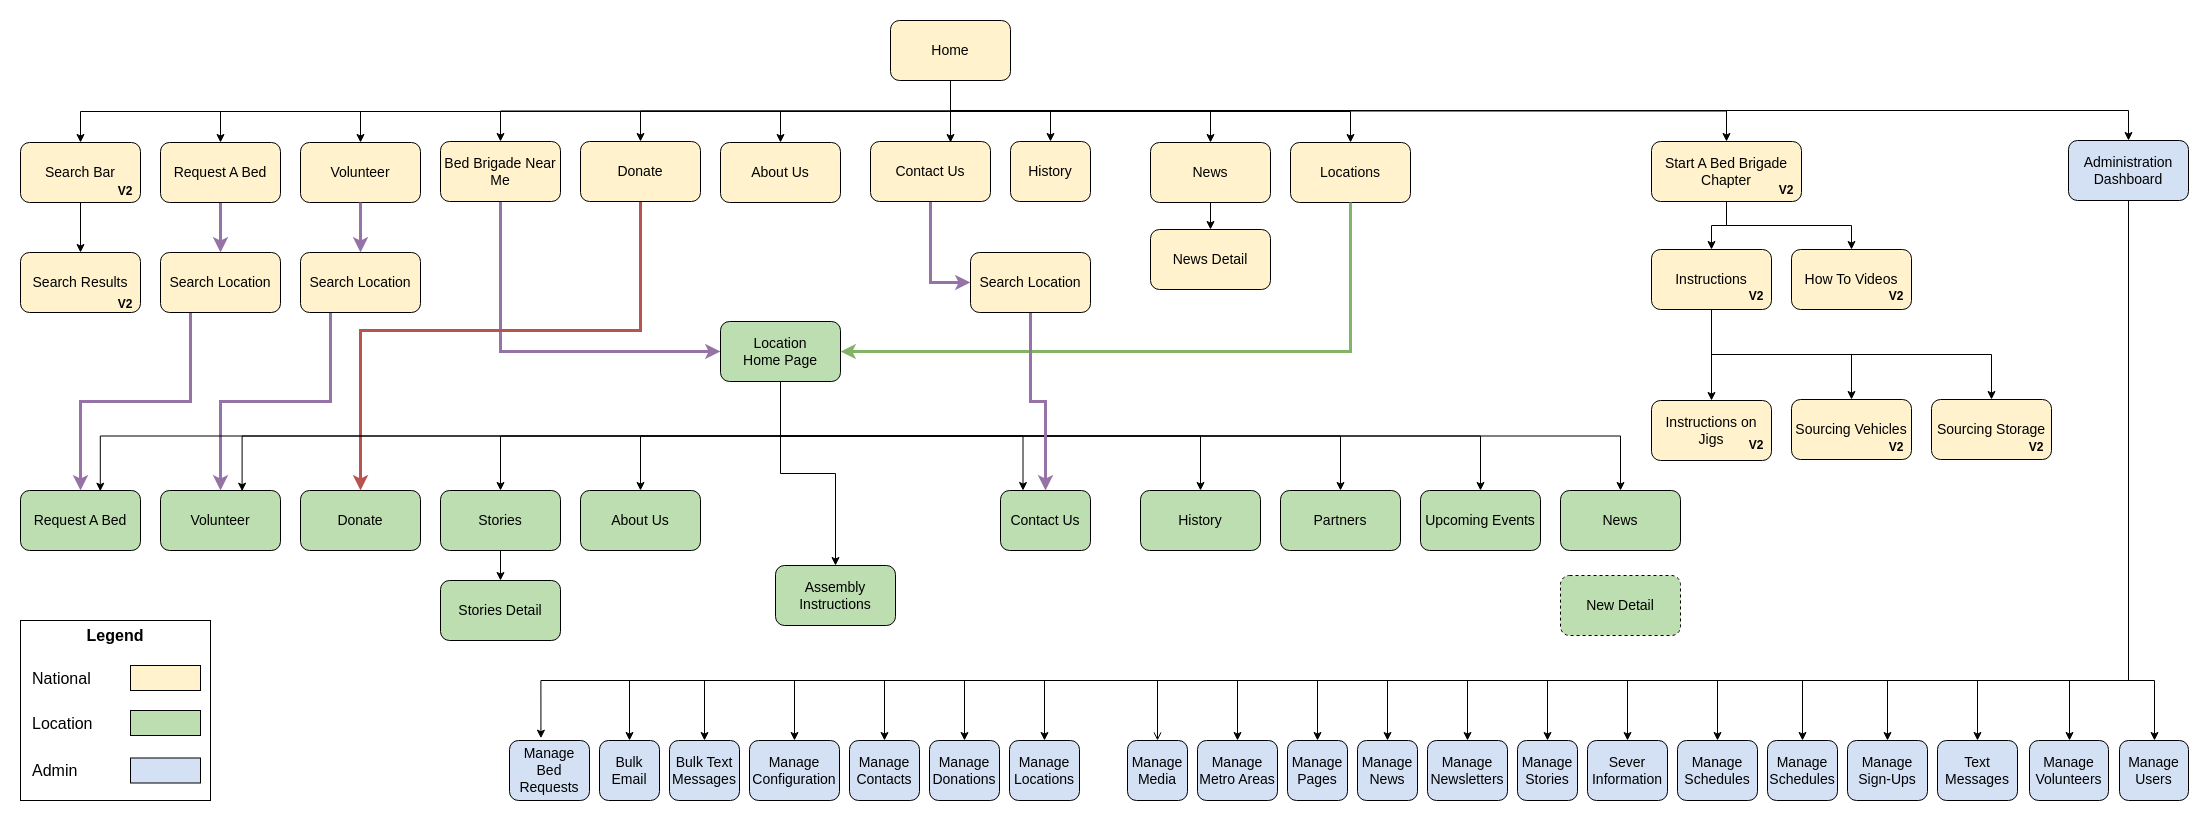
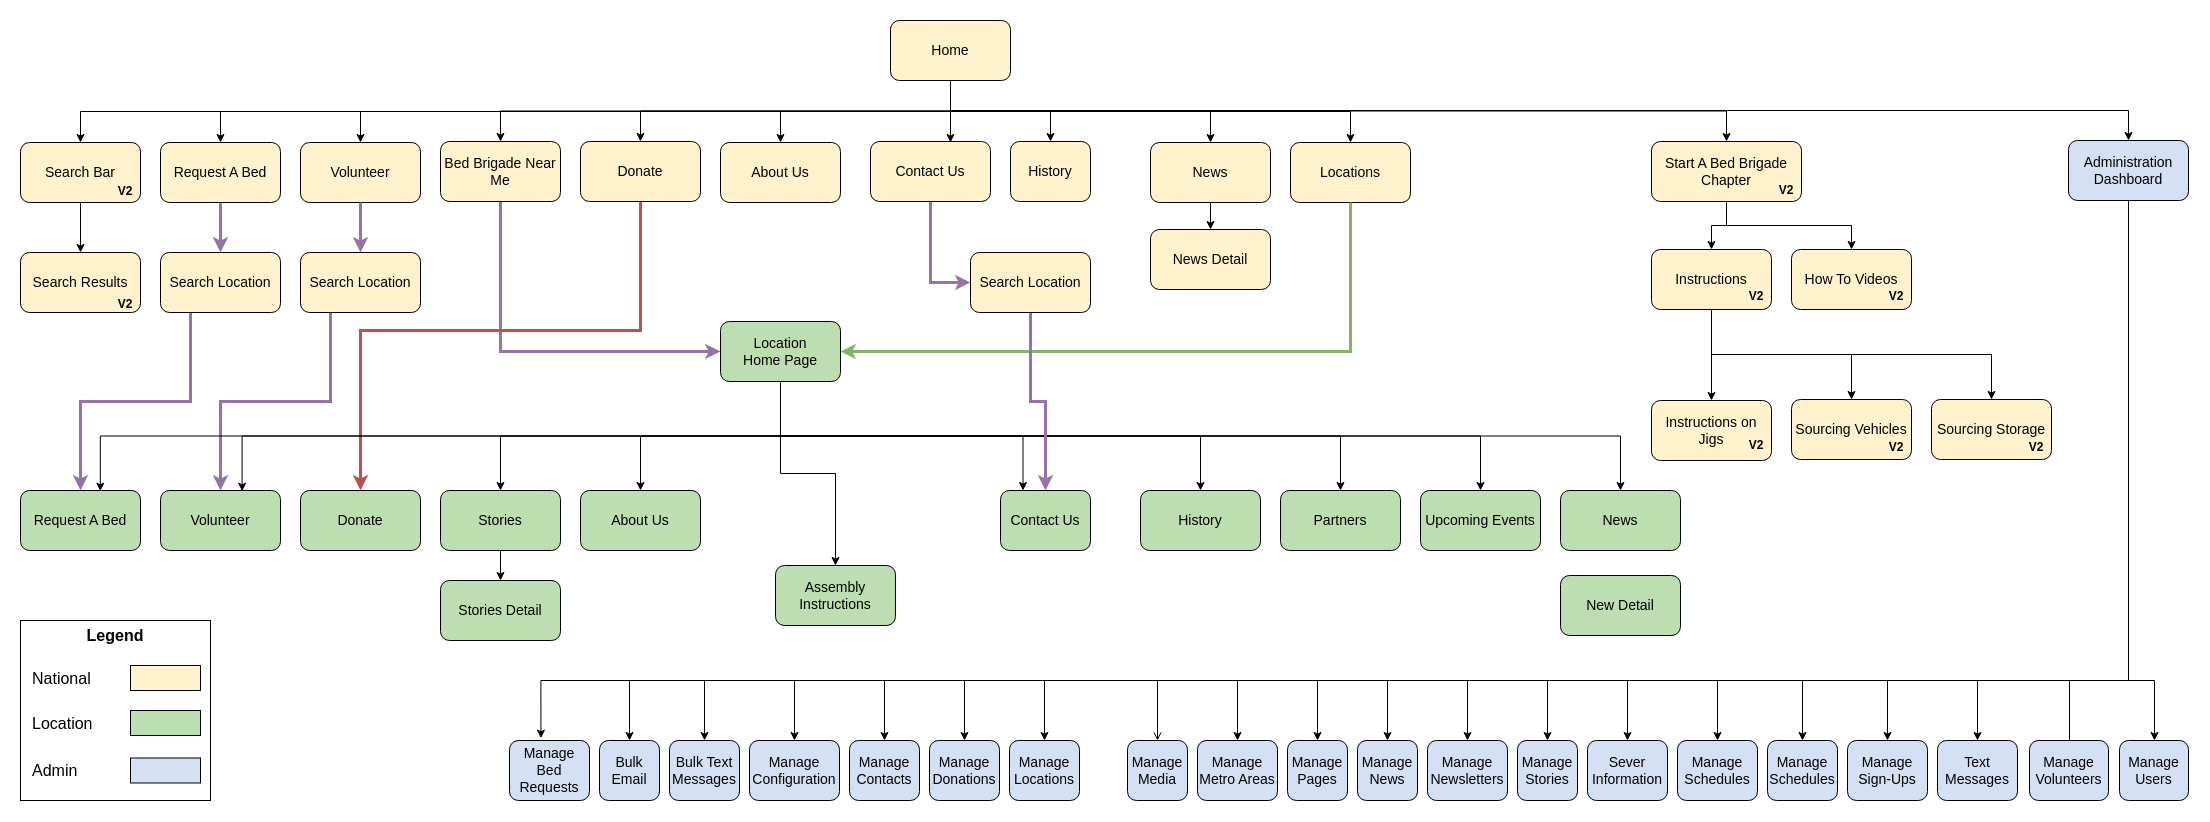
node "New Detail": style dashed -> solid
edge "Administration Dashboard" -> "Manage Volunteers": arrowhead classic -> none
